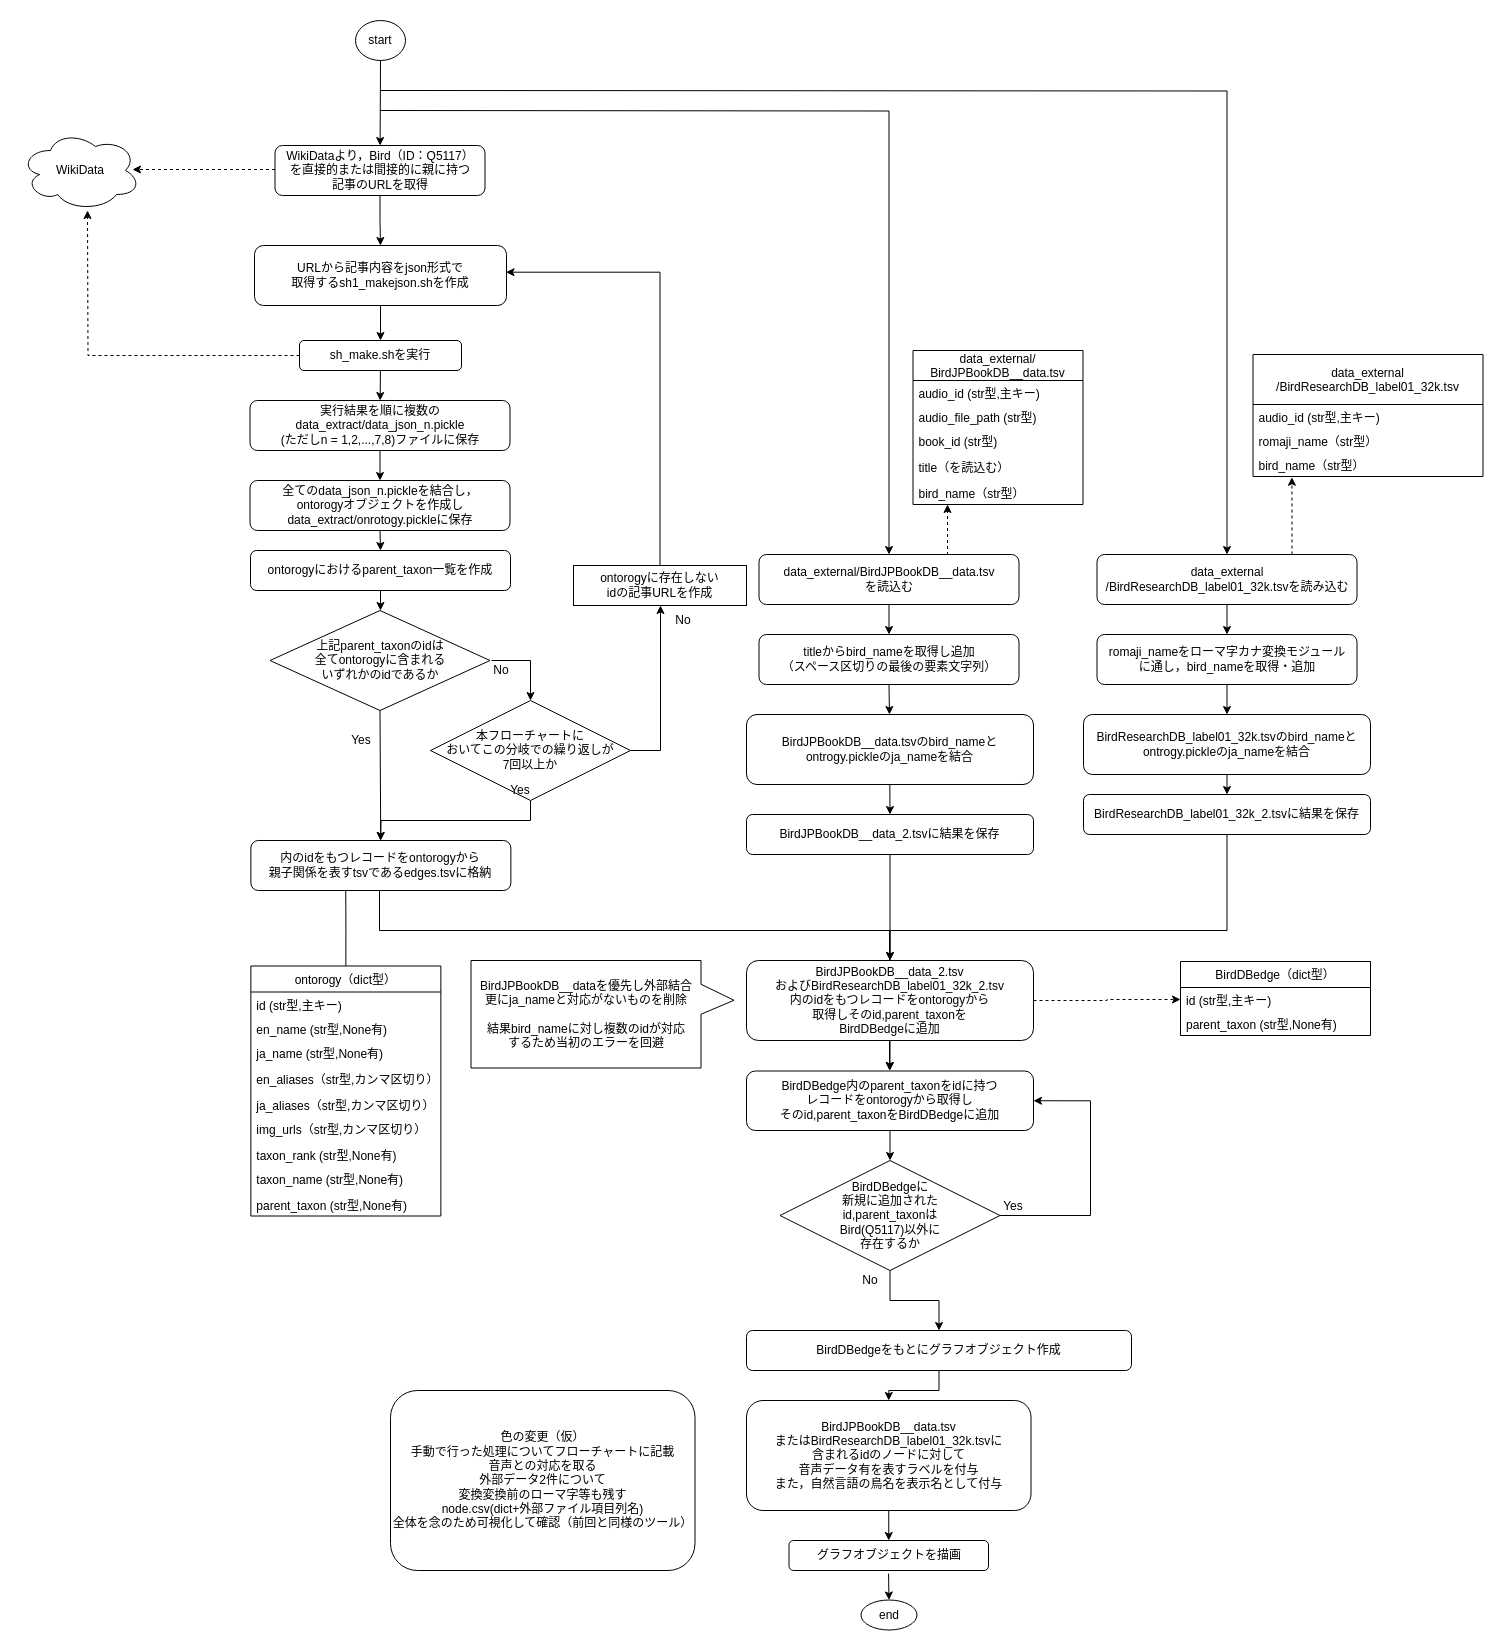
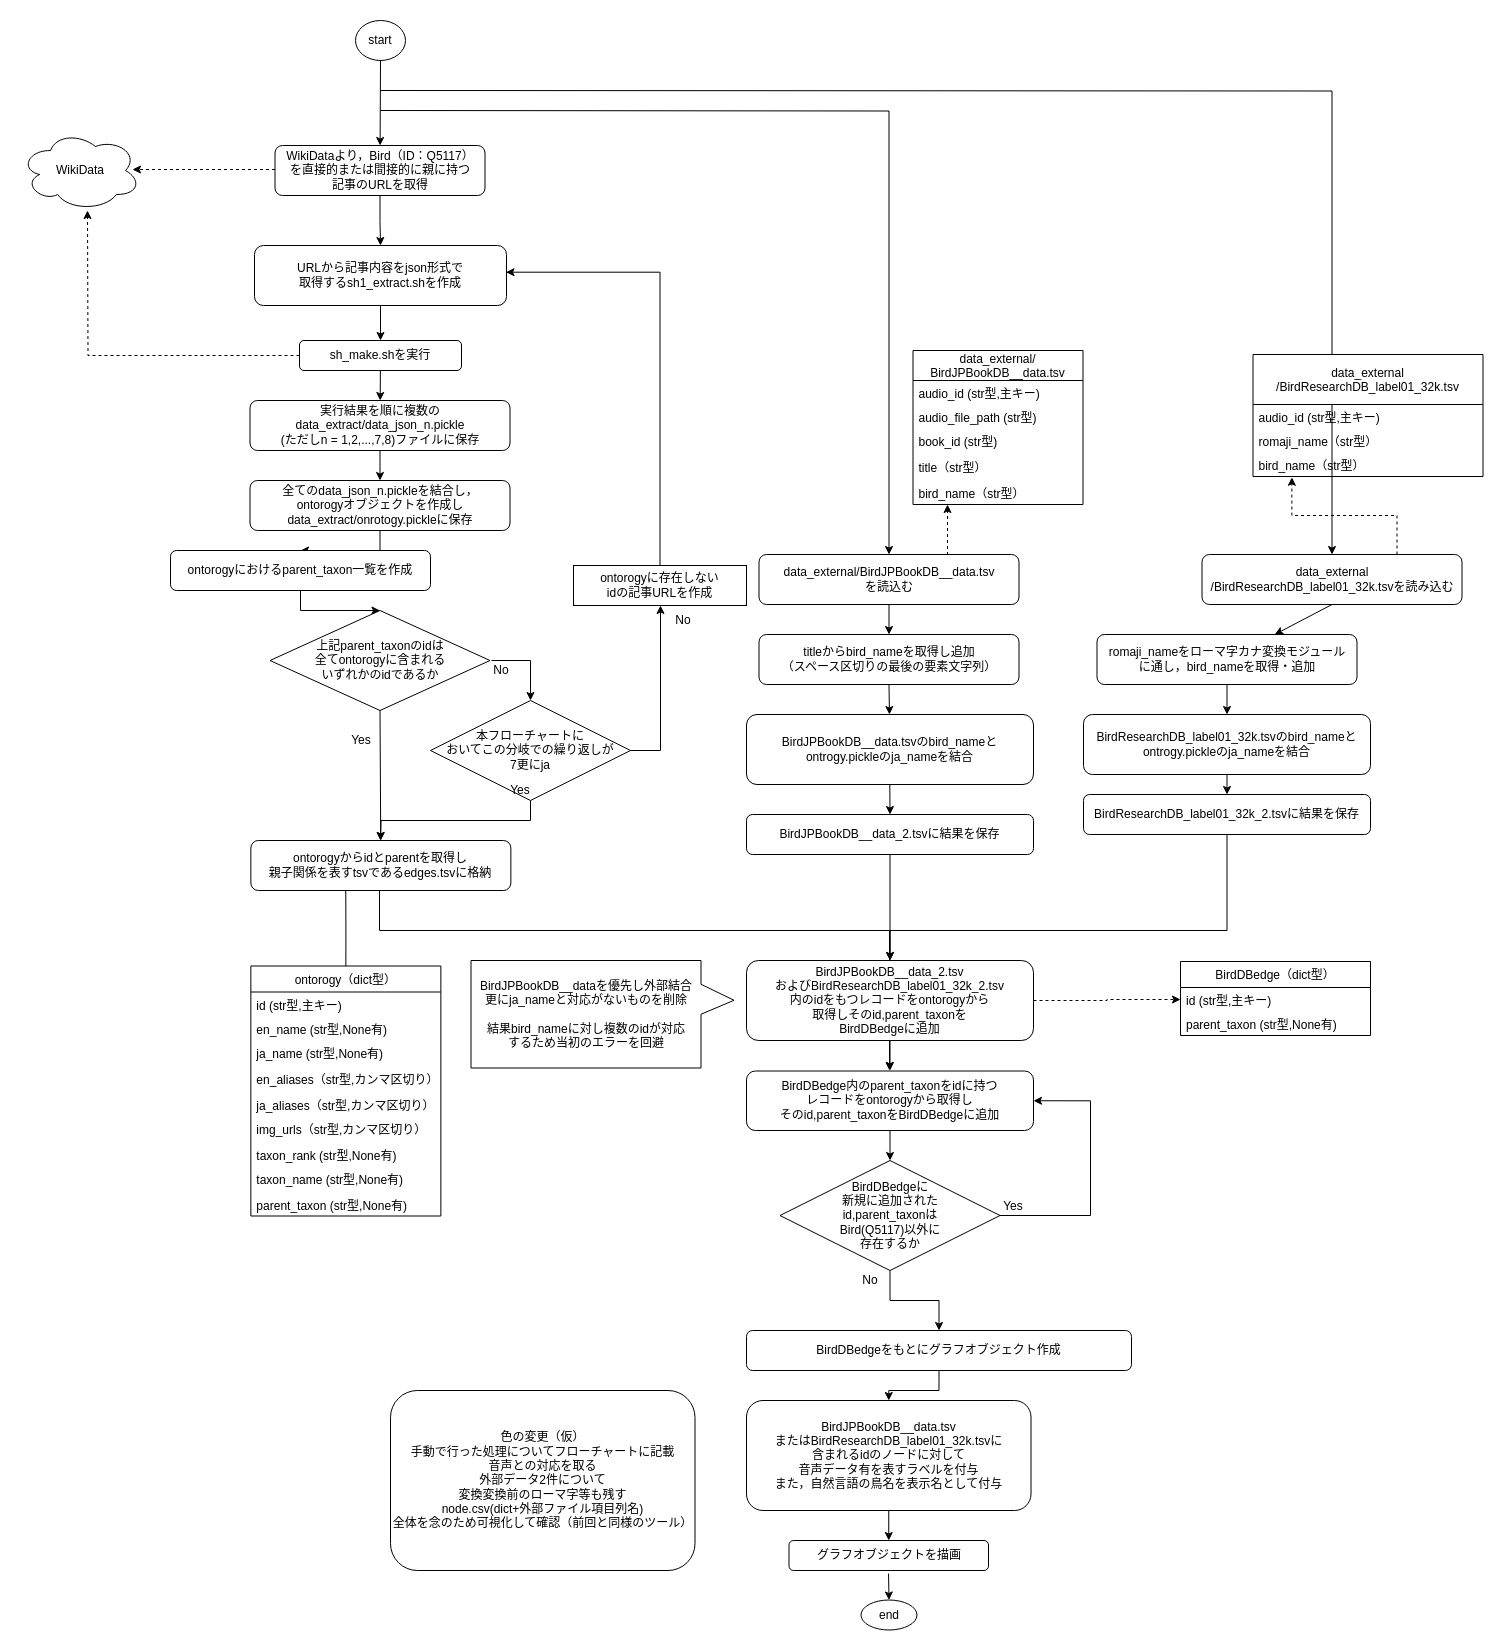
node "URLから記事内容をjson形式で 取得するsh1_makejson.shを作成": label "URLから記事内容をjson形式で 取得するsh1_makejson.shを作成" -> "URLから記事内容をjson形式で 取得するsh1_extract.shを作成"
node "title（を読込む）": label "title（を読込む）" -> "title（str型）"
node "ontorogyにおけるparent_taxon一覧を作成": moved (381, 571) -> (301, 571)
node "data_external/BirdResearchDB_label01_32k.tsvを読み込む": moved (1227, 580) -> (1332, 580)
node "本フローチャートに おいてこの分岐での繰り返しが 7回以上か": label "本フローチャートに おいてこの分岐での繰り返しが 7回以上か" -> "本フローチャートに おいてこの分岐での繰り返しが 7更にja"
node "内のidをもつレコードをontorogyから 親子関係を表すtsvであるedges.tsvに格納": label "内のidをもつレコードをontorogyから 親子関係を表すtsvであるedges.tsvに格納" -> "ontorogyからidとparentを取得し 親子関係を表すtsvであるedges.tsvに格納"
